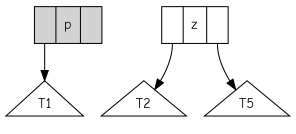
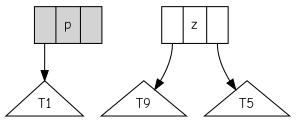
node "T2": label "T2" -> "T9"
